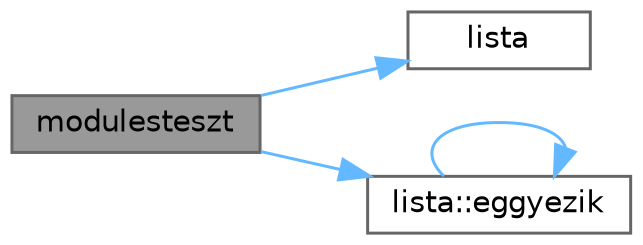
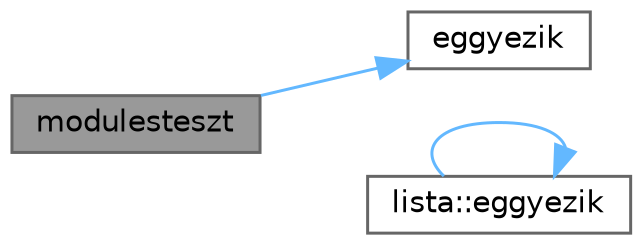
node "lista": label "lista" -> "eggyezik"
edge "modulesteszt" -> "lista::eggyezik": removed
